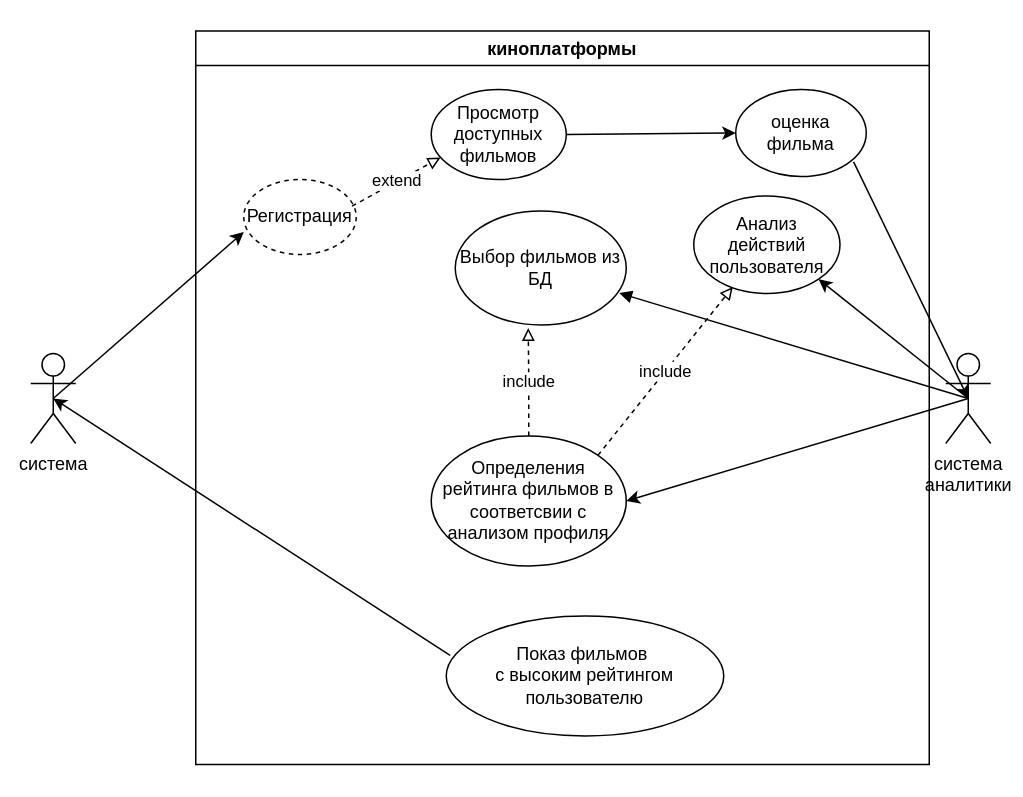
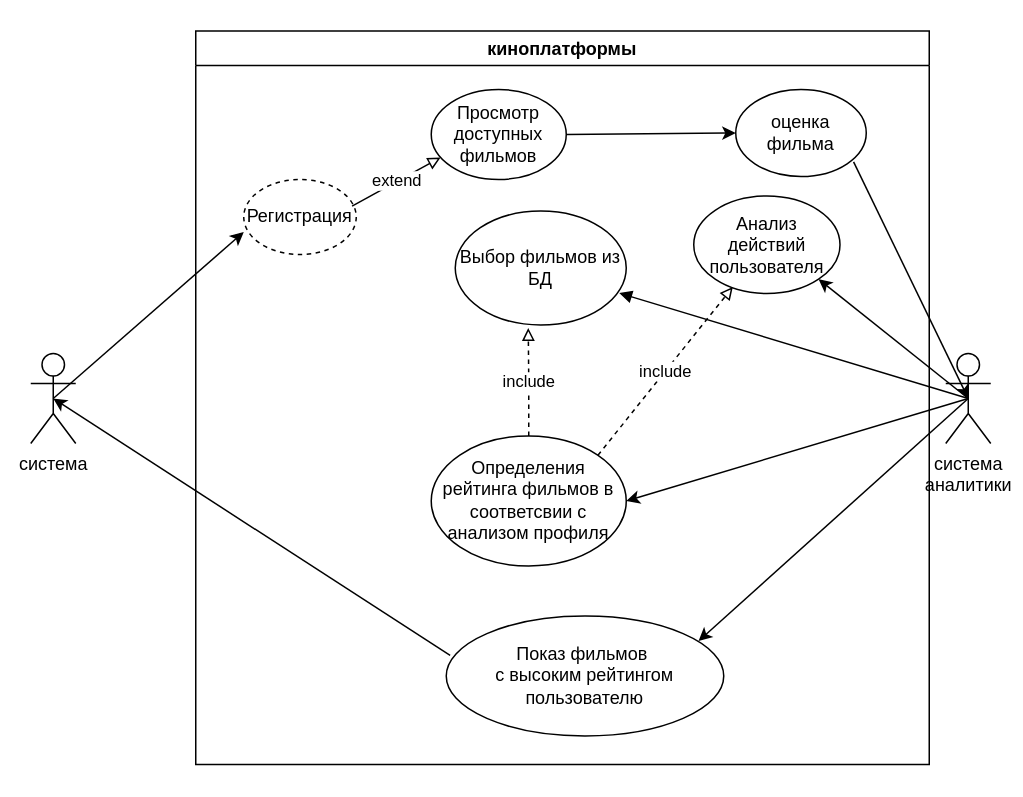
edge "Регистрация" -> "Просмотр доступных фильмов": style dashed -> solid
edge "система аналитики" -> "Показ фильмов с высоким рейтингом пользователю": added
